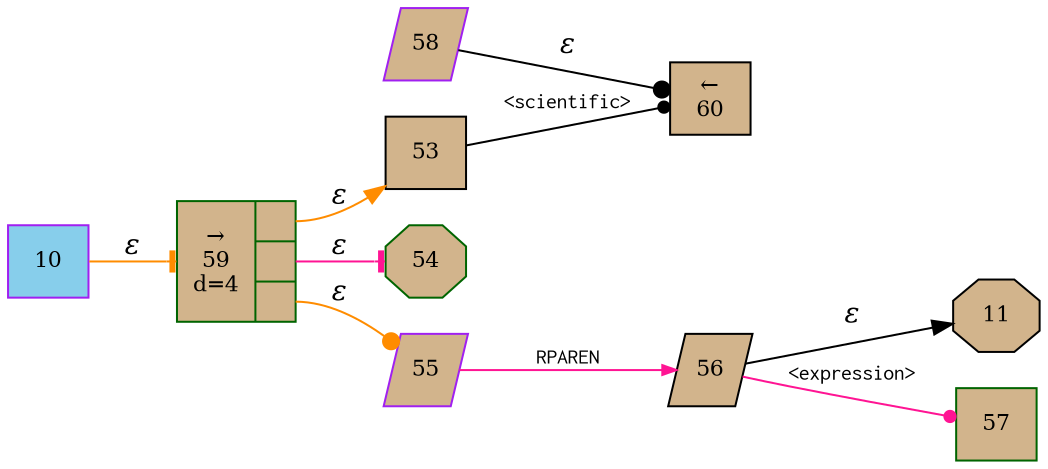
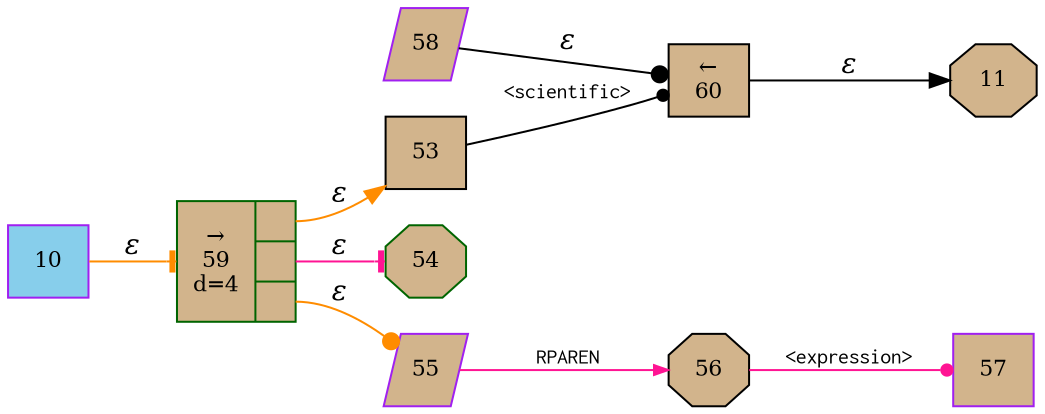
edge "56" -> "11": now "← 60" -> "11"
node "56": shape parallelogram -> octagon
node "57": color darkgreen -> purple
